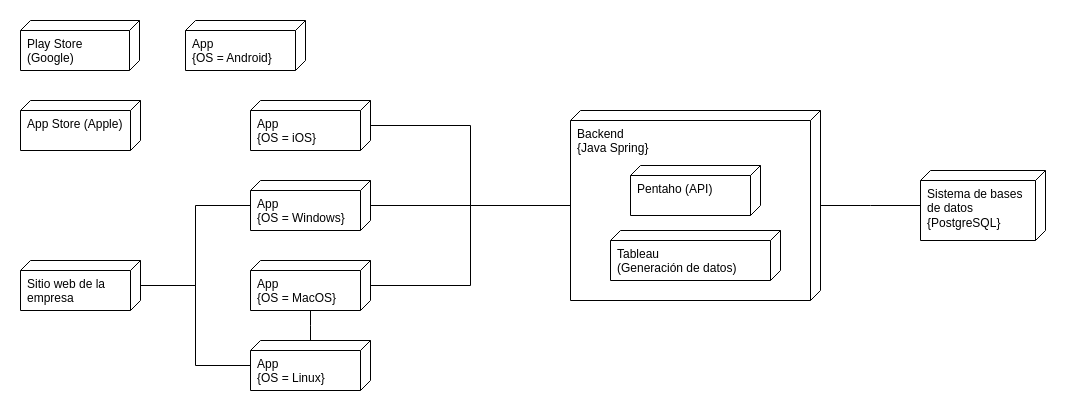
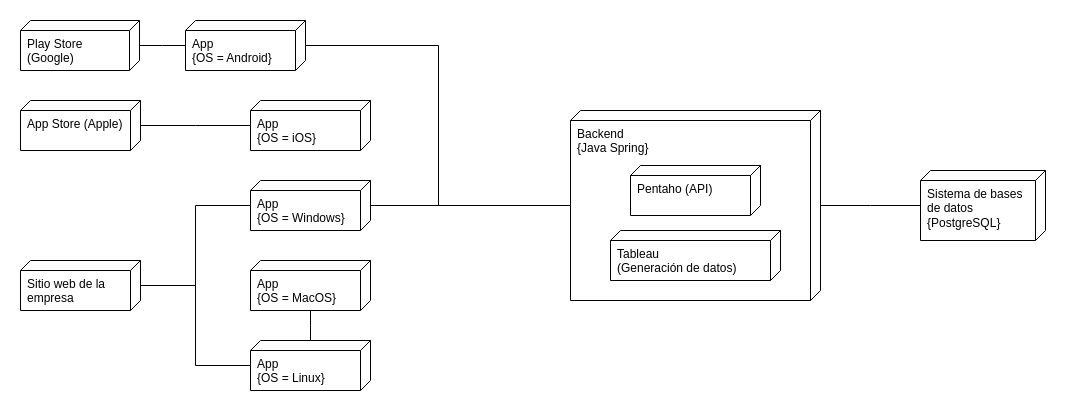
edge "Play Store (Google)" -- "App {OS = Android}": added
edge "App {OS = Android}" -- "Backend {Java Spring}": added
edge "App Store (Apple)" -- "App {OS = iOS}": added
edge "App {OS = iOS}" -- "Backend {Java Spring}": removed
edge "Backend {Java Spring}" -- "App {OS = MacOS}": removed
